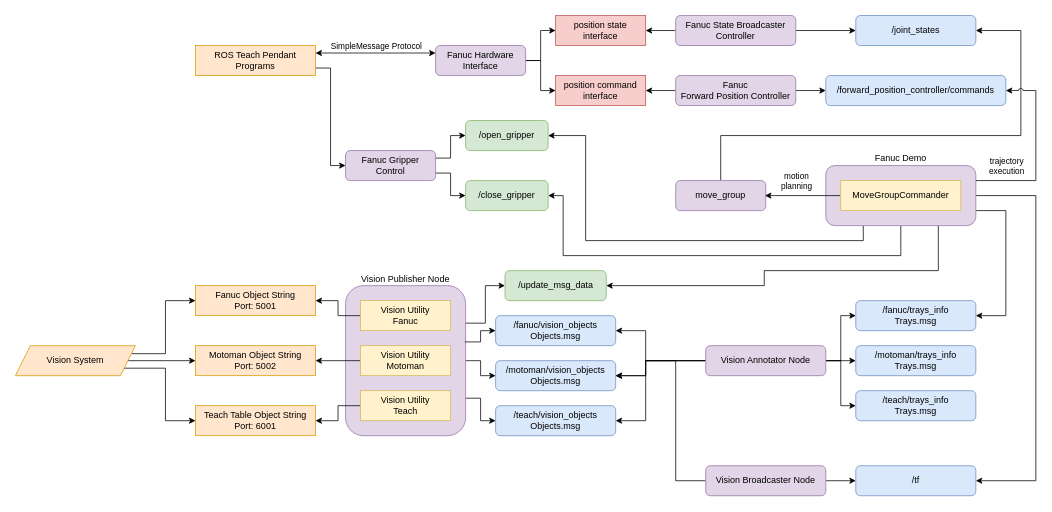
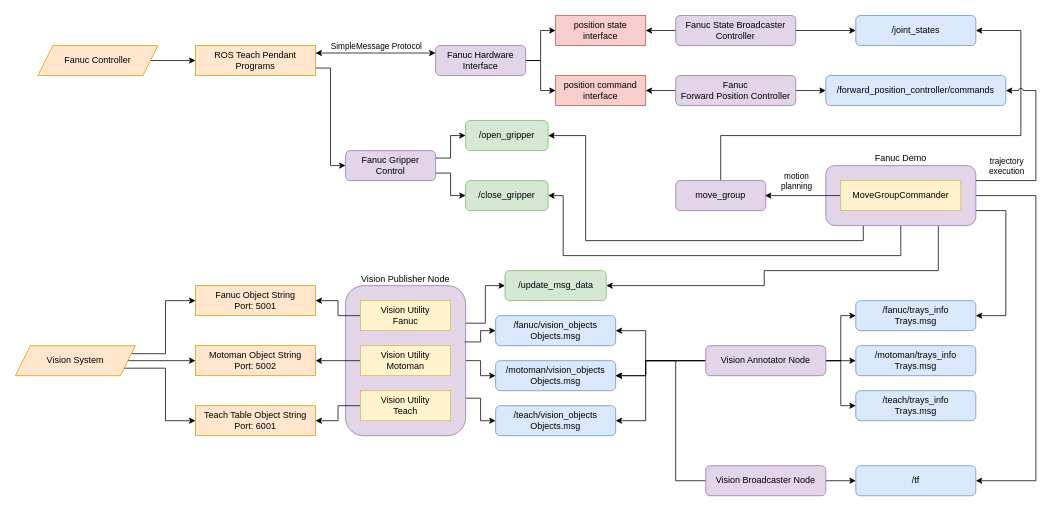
node "Fanuc Controller": added
edge "Fanuc Controller" -> "ROS Teach Pendant Programs": added
